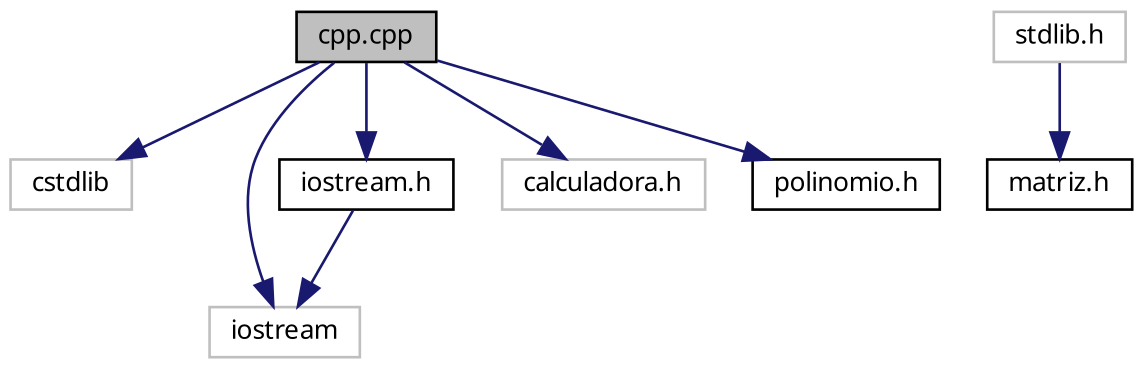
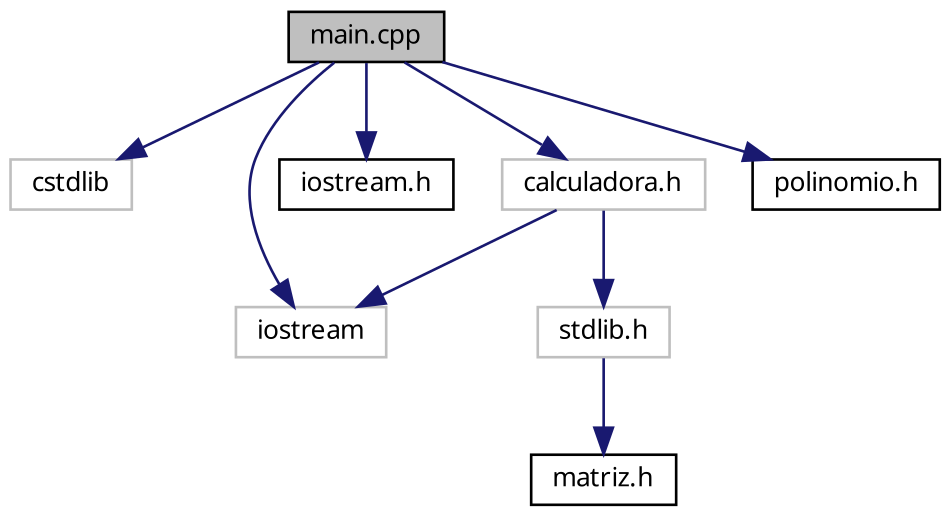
node "cpp.cpp": label "cpp.cpp" -> "main.cpp"
edge "calculadora.h" -> "stdlib.h": added
edge "iostream.h" -> "iostream": now "calculadora.h" -> "iostream"
